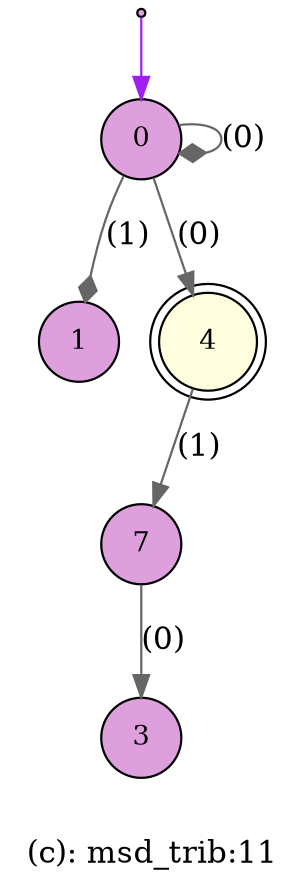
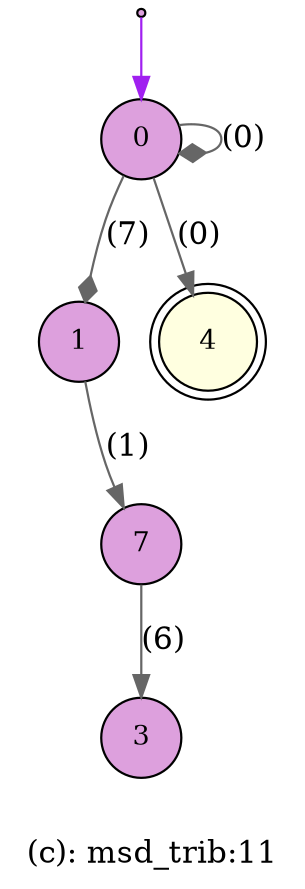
edge "0" -> "1": label "(1)" -> "(7)"
edge "4" -> "7": now "1" -> "7"
edge "7" -> "3": label "(0)" -> "(6)"
